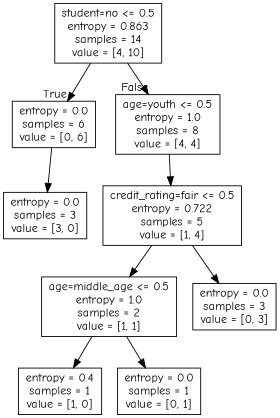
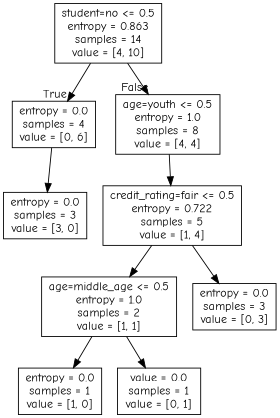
node "entropy = 0.0 samples = 6 value = [0, 6]": label "entropy = 0.0 samples = 6 value = [0, 6]" -> "entropy = 0.0 samples = 4 value = [0, 6]"
node "entropy = 0.4 samples = 1 value = [1, 0]": label "entropy = 0.4 samples = 1 value = [1, 0]" -> "entropy = 0.0 samples = 1 value = [1, 0]"
node "entropy = 0.0 samples = 1 value = [0, 1]": label "entropy = 0.0 samples = 1 value = [0, 1]" -> "value = 0.0 samples = 1 value = [0, 1]"
